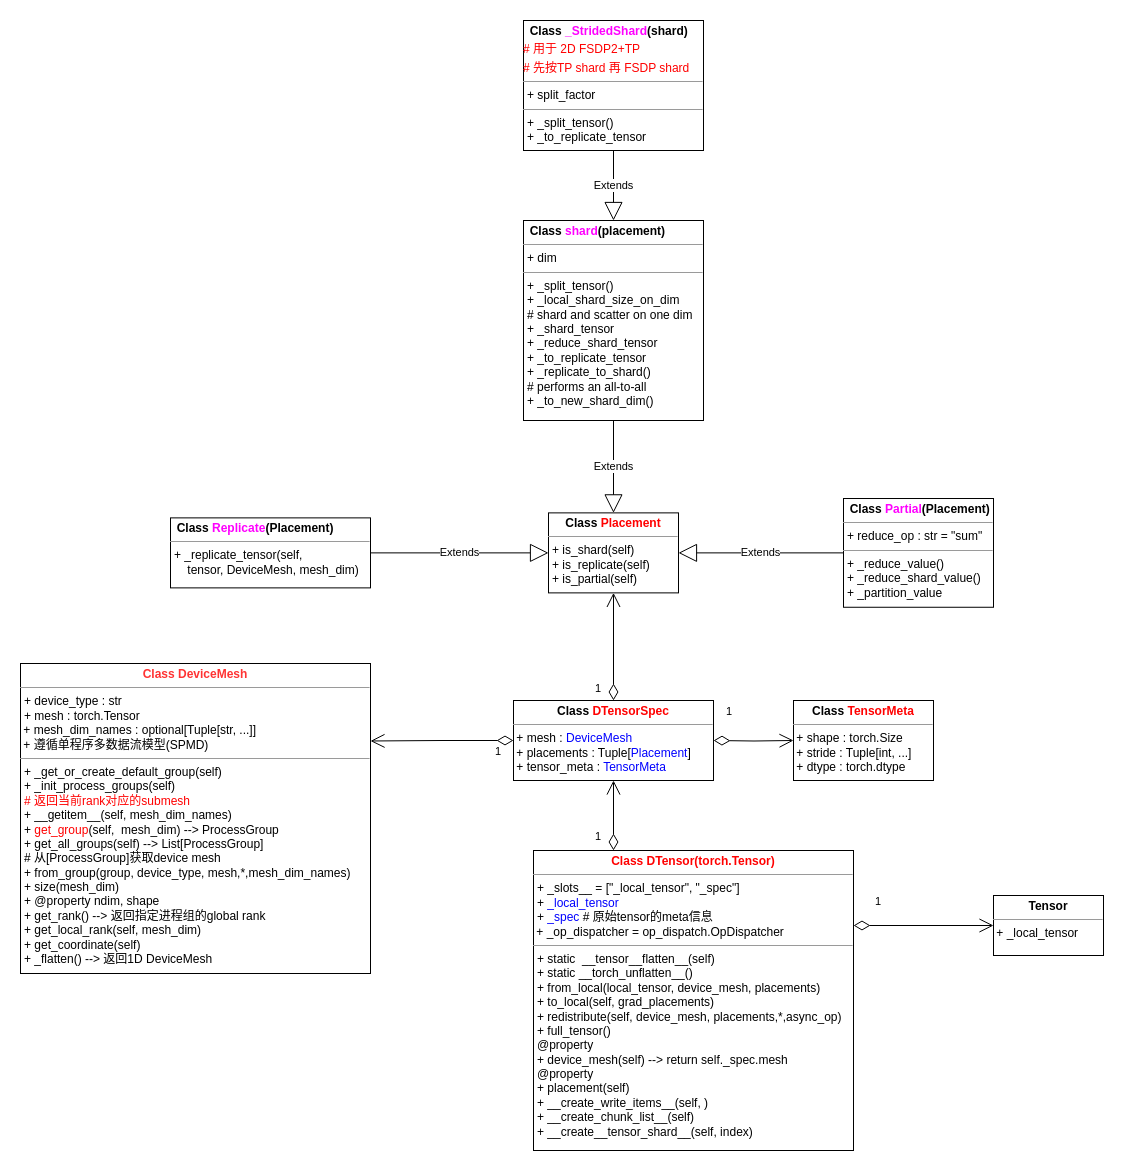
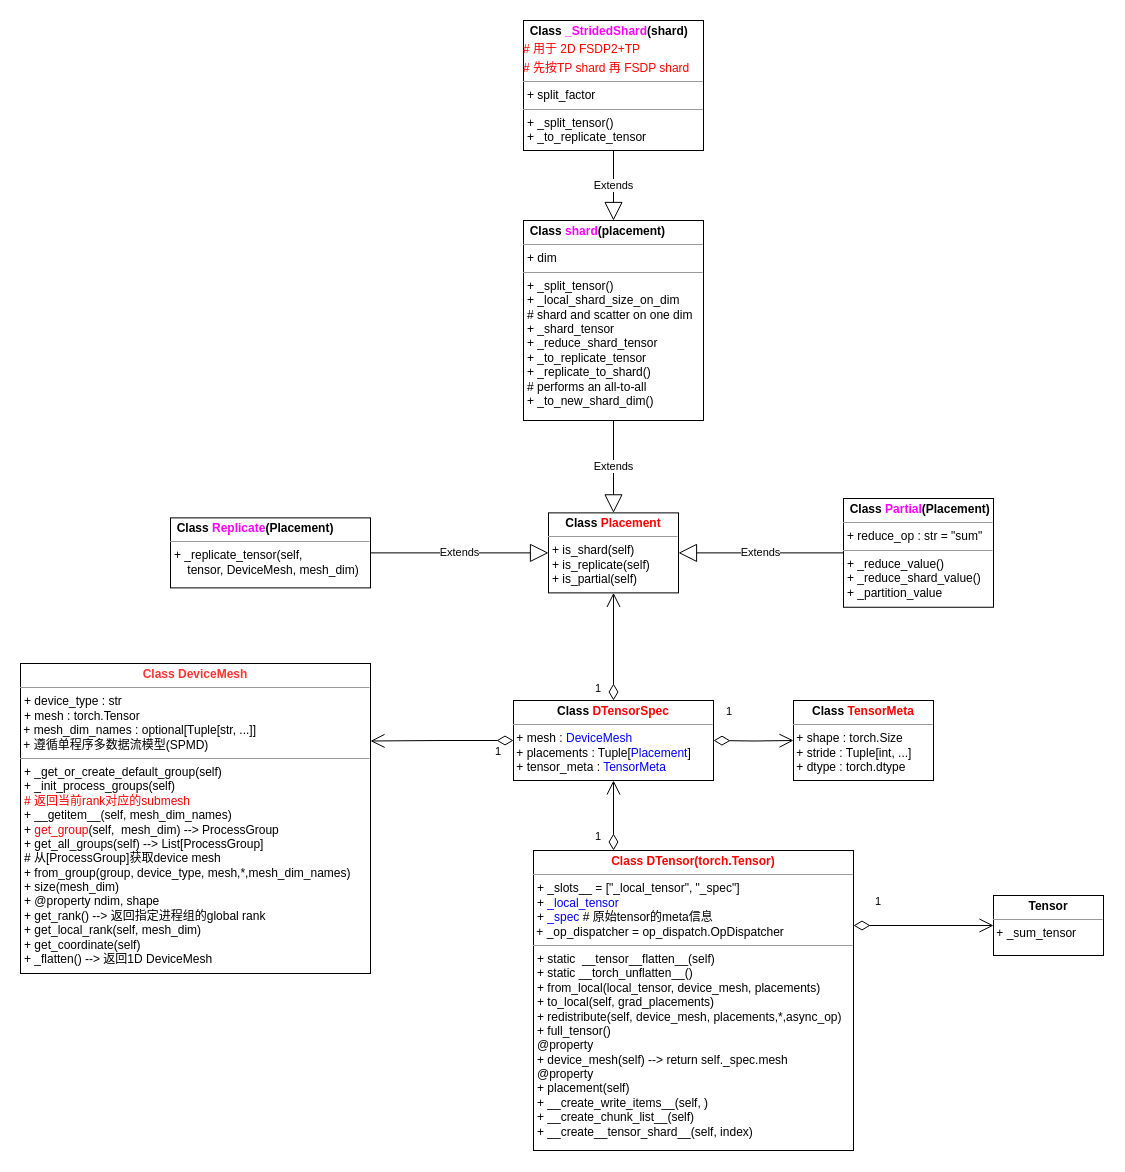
node "Tensor + _local_tensor": label "Tensor + _local_tensor" -> "Tensor + _sum_tensor"
